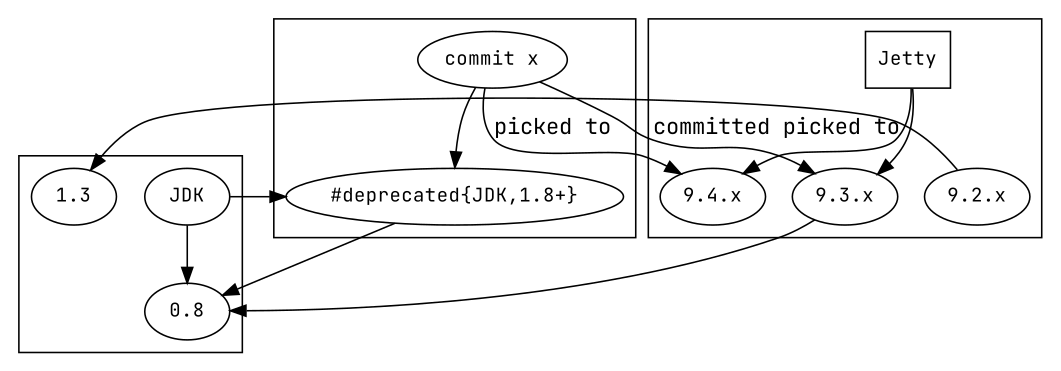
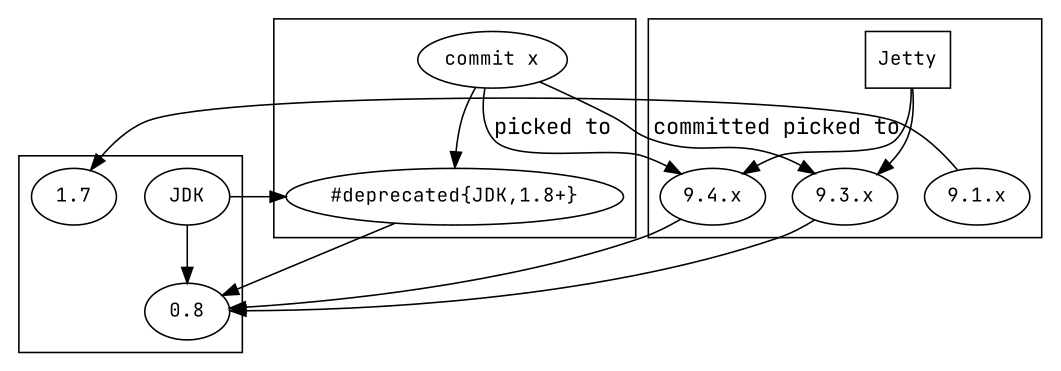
node "1.3": label "1.3" -> "1.7"
node "9.2.x": label "9.2.x" -> "9.1.x"
edge "9.4.x" -> "0.8": added
